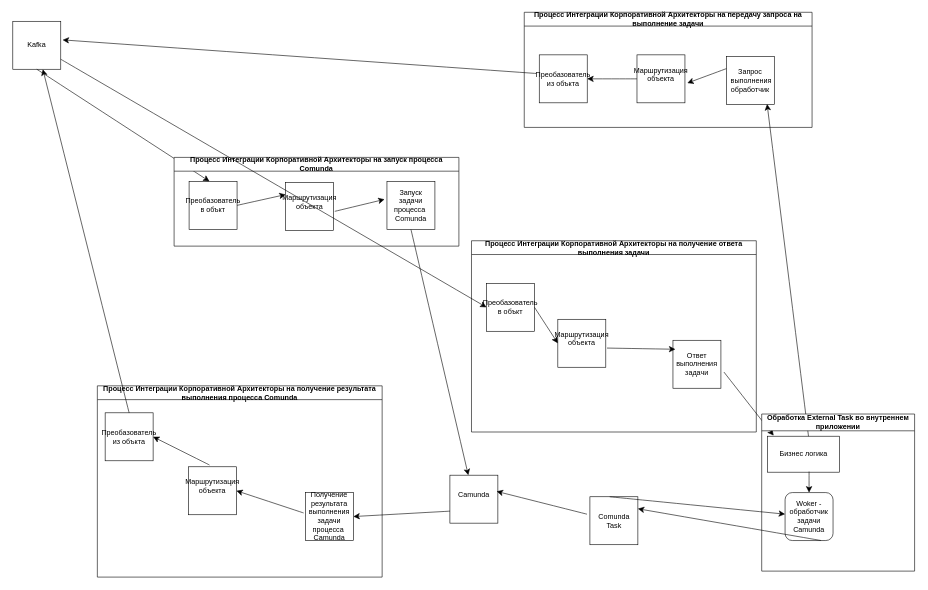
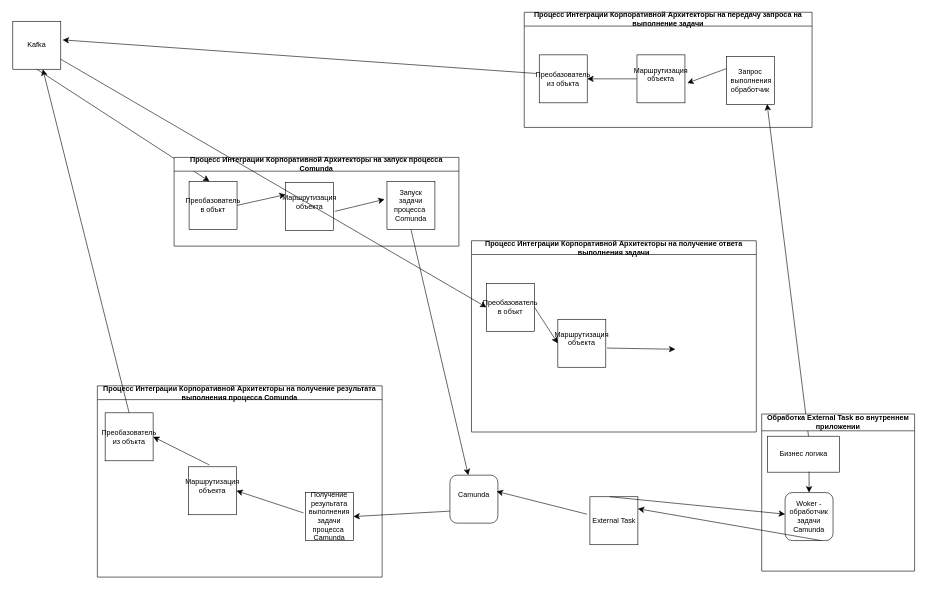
node "Ответ выполнения задачи": removed
edge "Ответ выполнения задачи" -> "Бизнес логика": removed
node "Camunda": shape rectangle -> rounded rectangle
node "Comunda Task": label "Comunda Task" -> "External Task"
